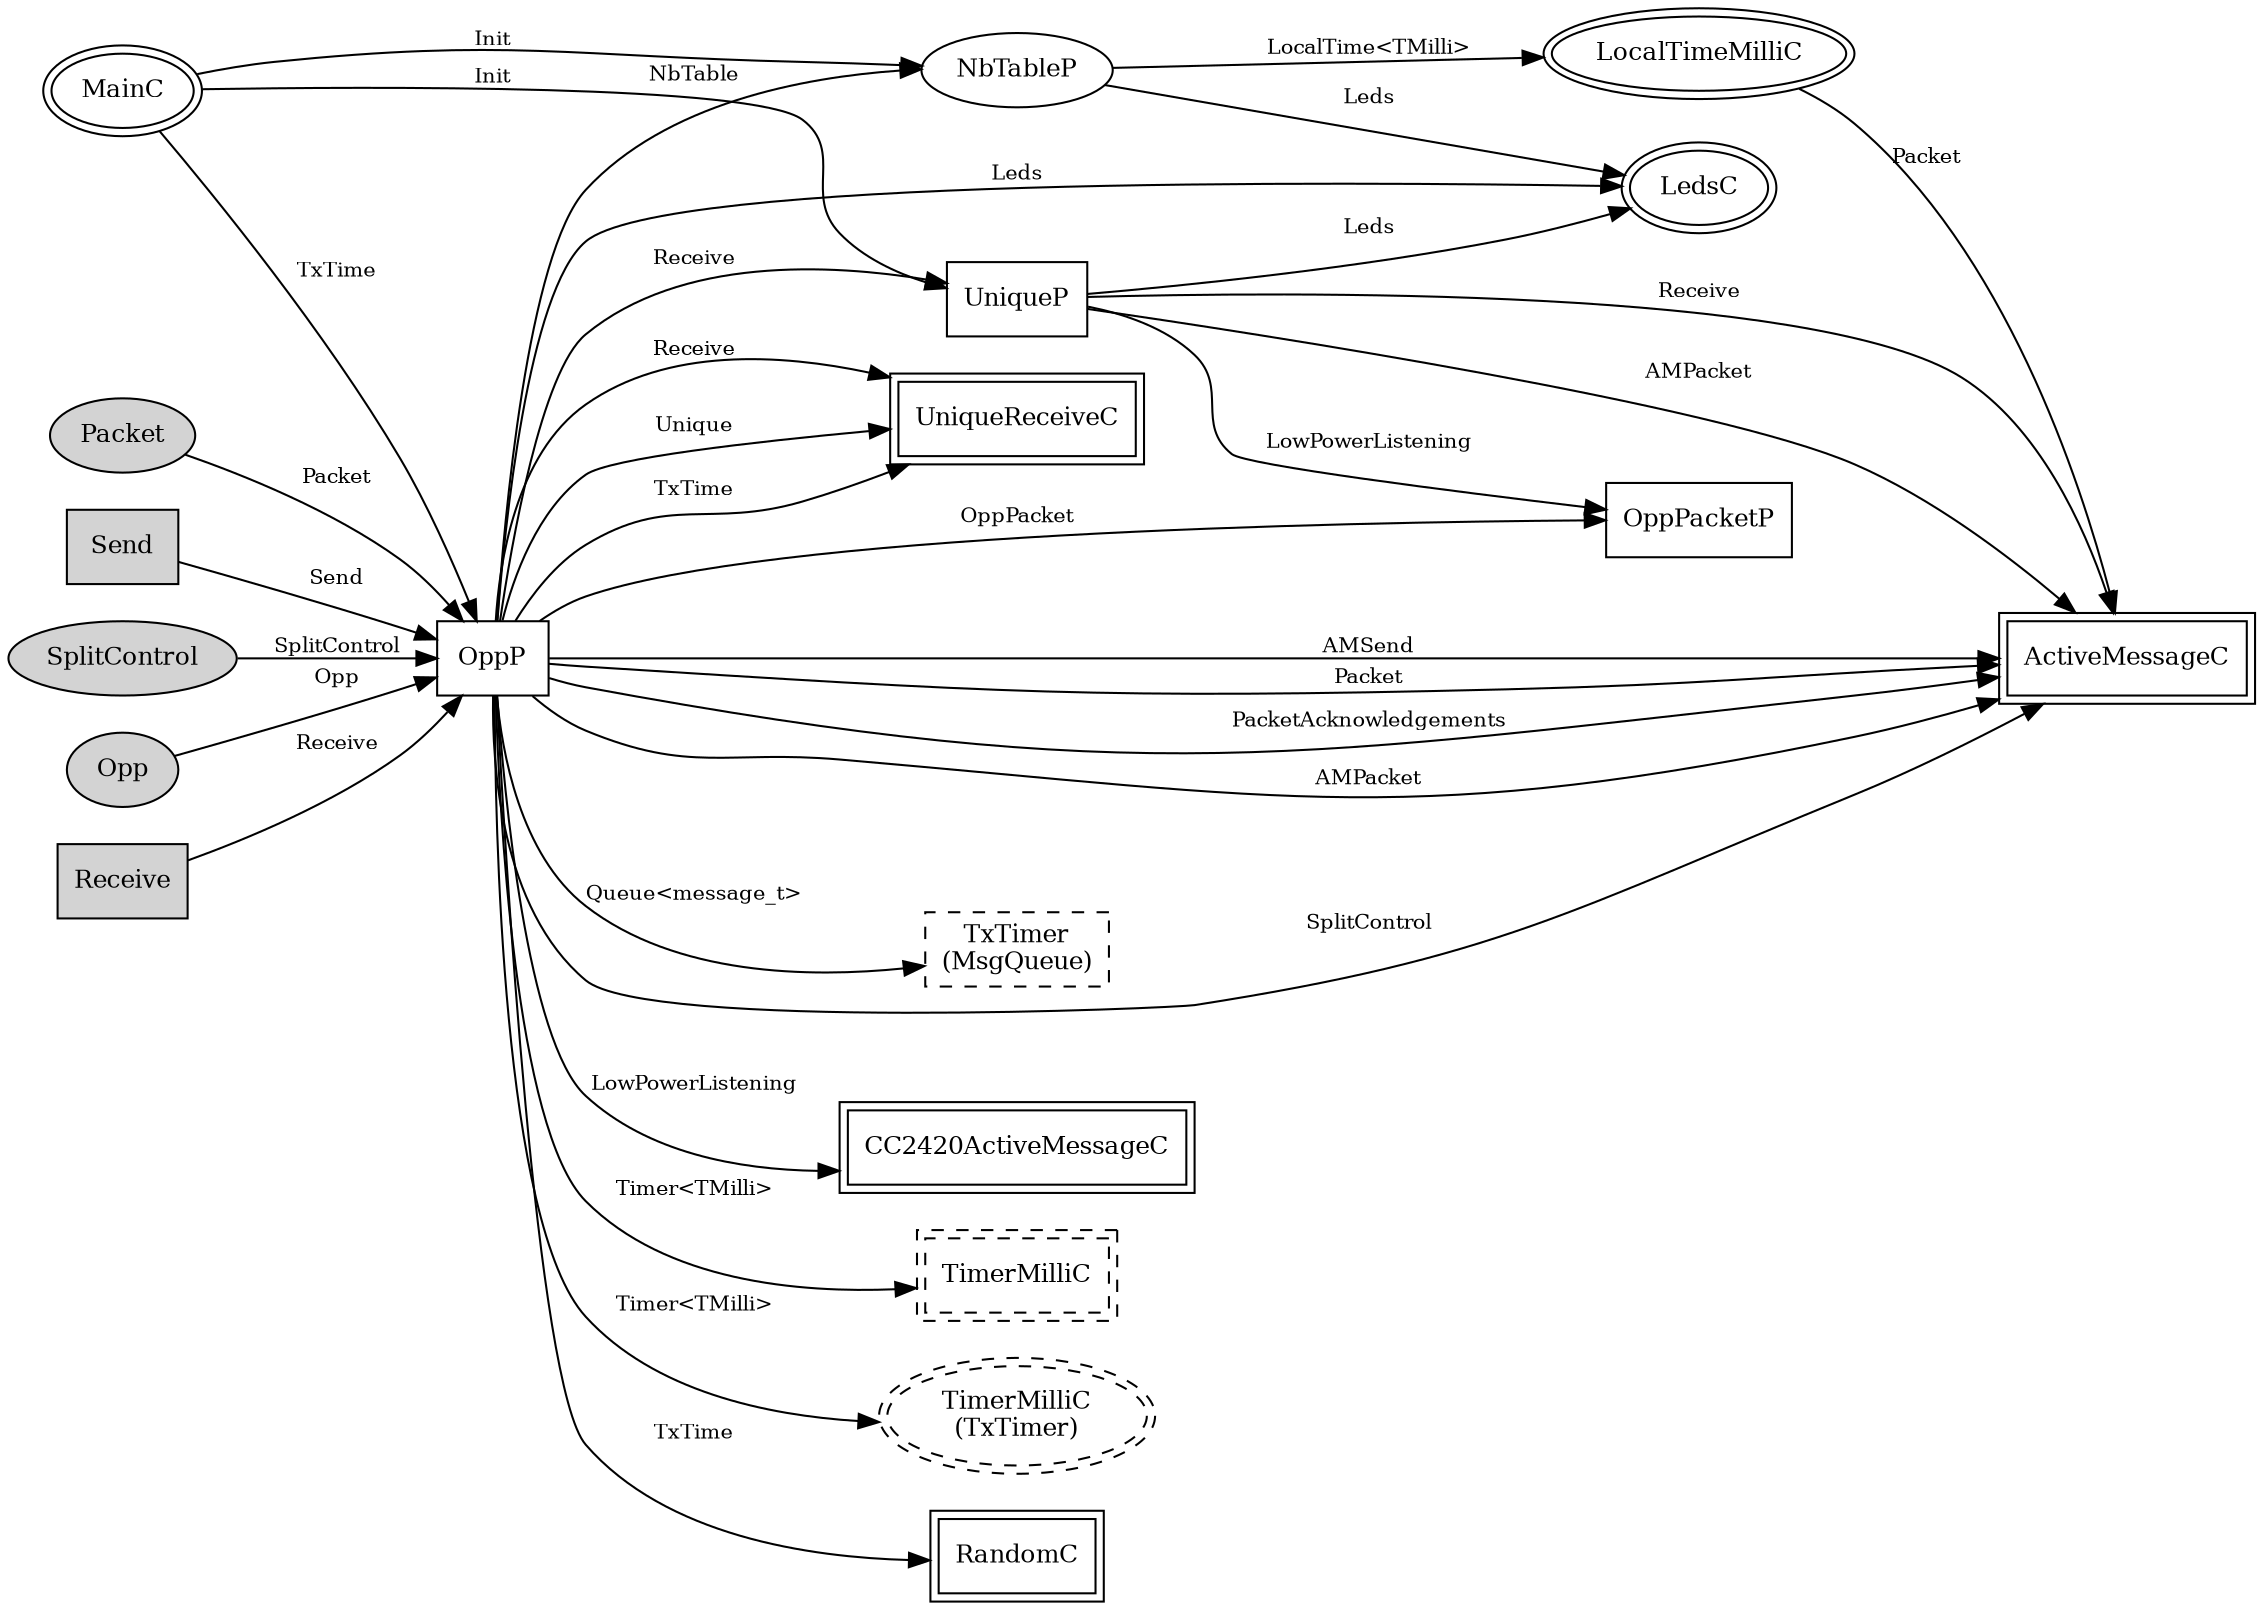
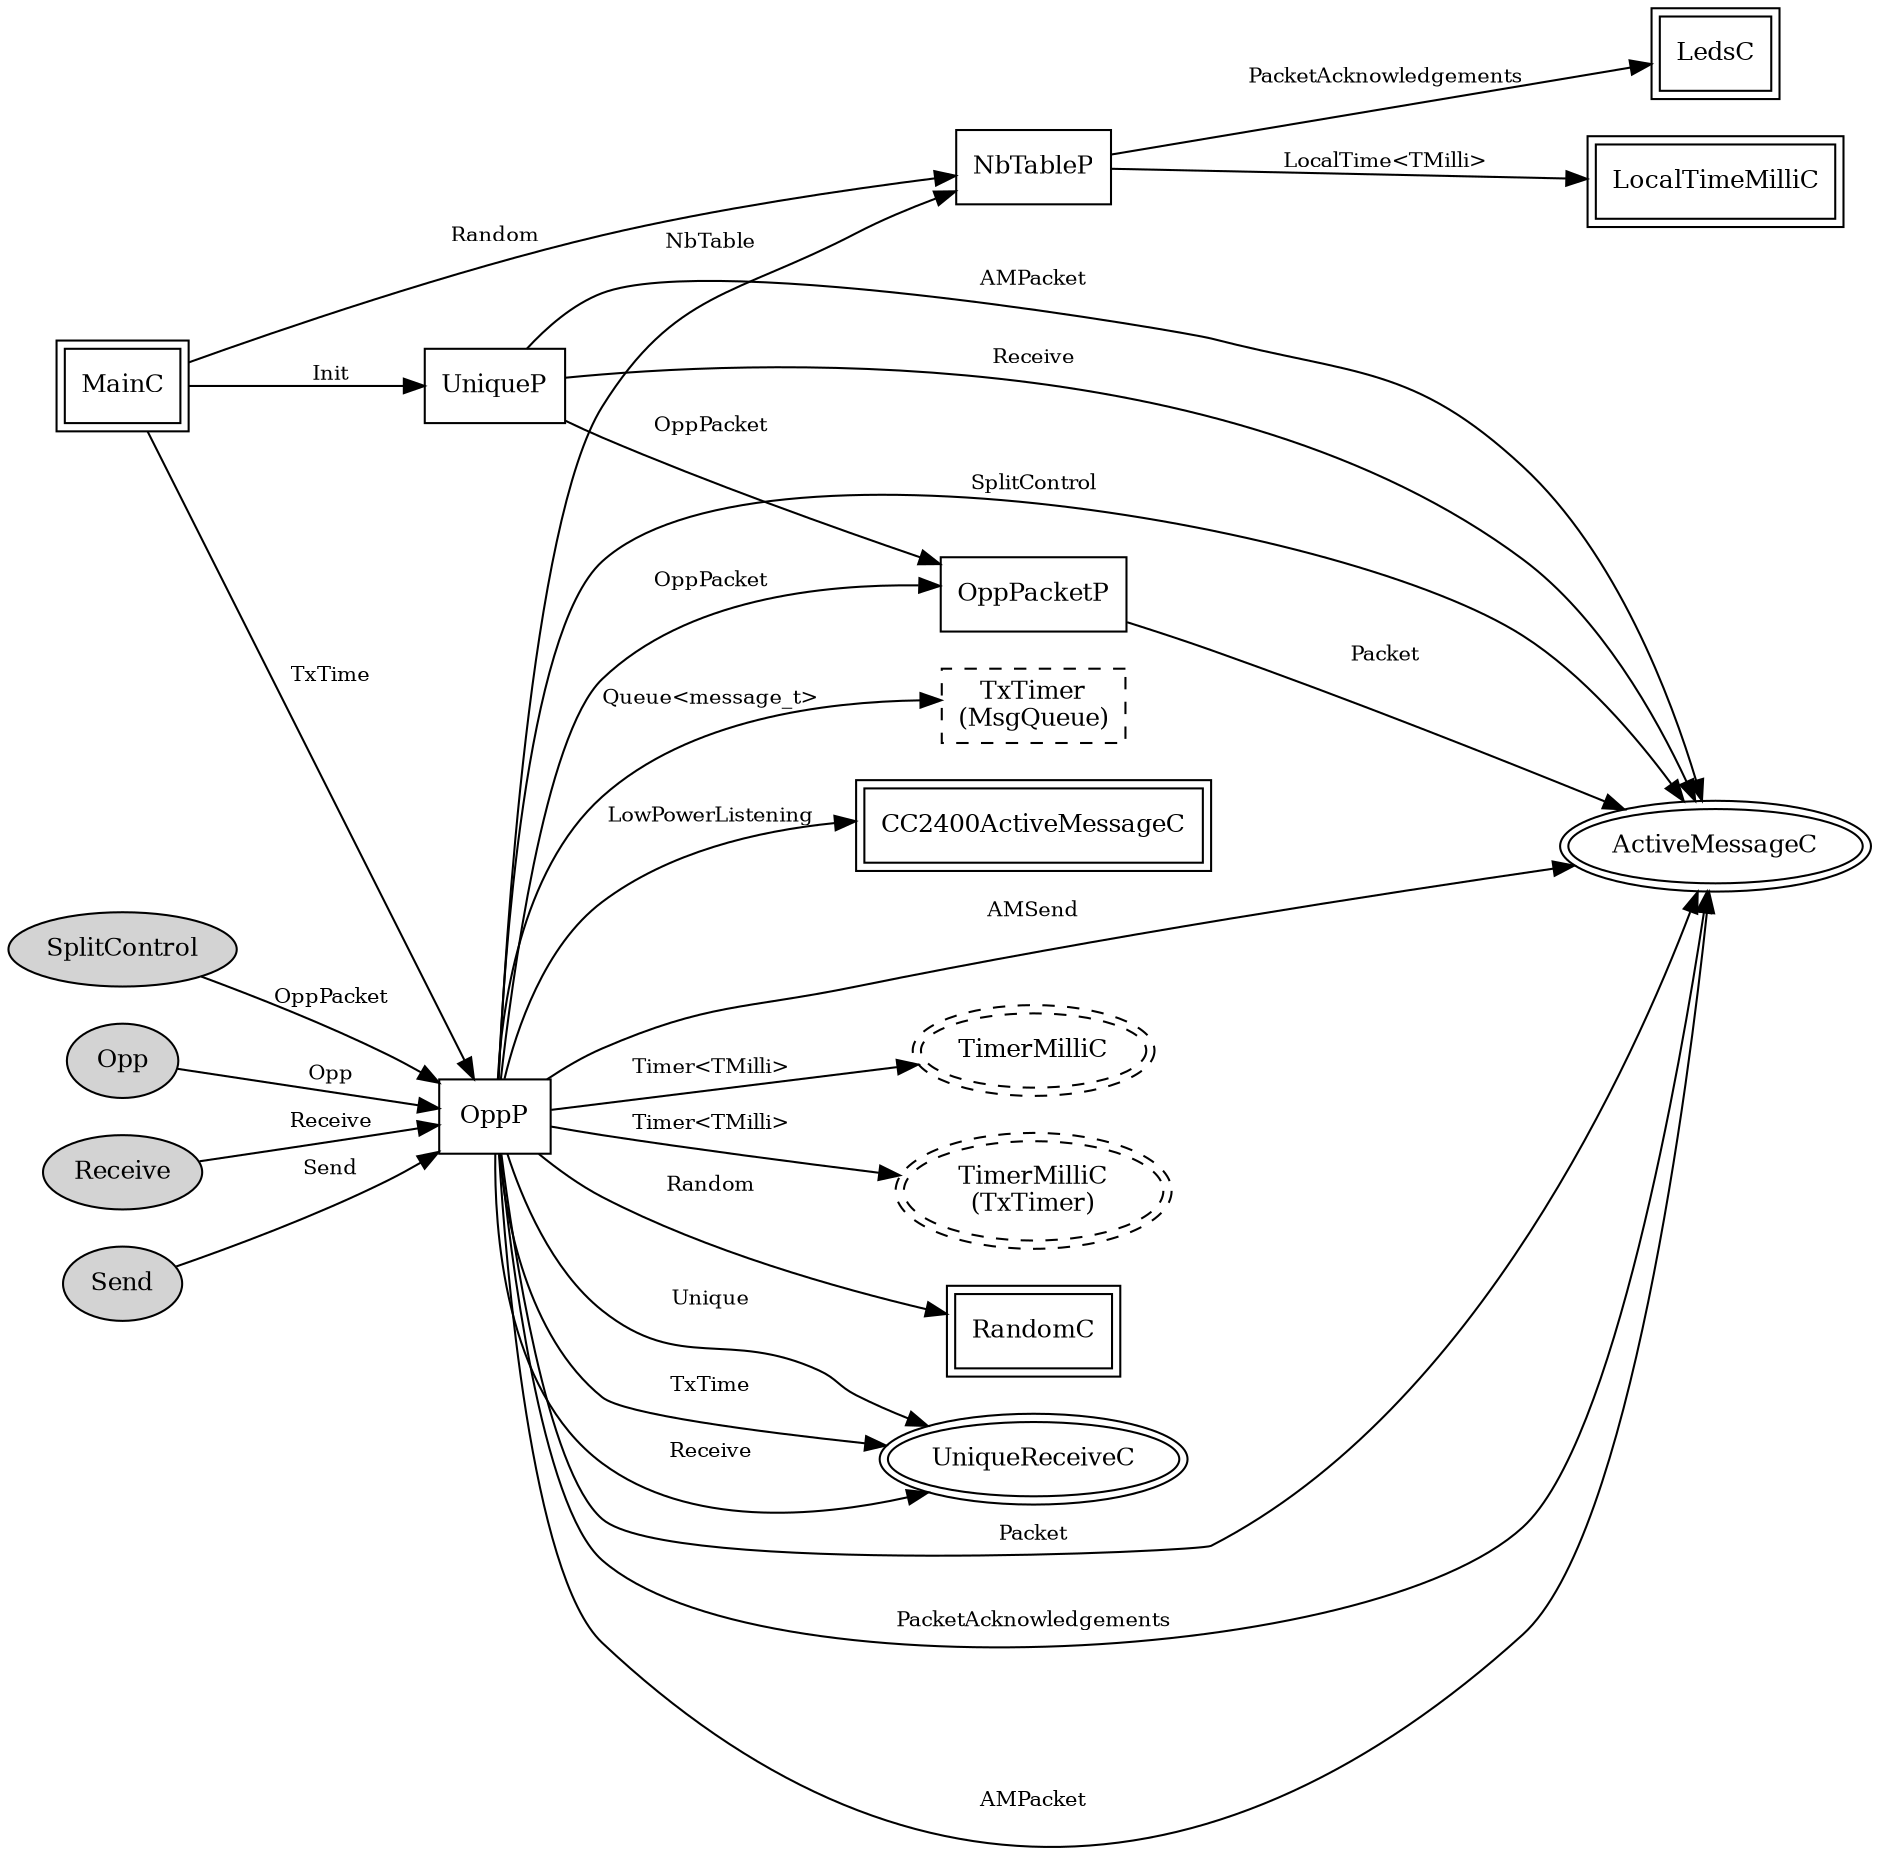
edge "MainC" -> "NbTableP": label "Init" -> "Random"
node "LocalTimeMilliC": shape ellipse -> box
node "NbTableP": shape ellipse -> box
node "MainC": shape ellipse -> box
edge "NbTableP" -> "LedsC": label "Leds" -> "PacketAcknowledgements"
node "LedsC": shape ellipse -> box
edge "OppP" -> "LedsC": removed, label "Leds"
edge "UniqueP" -> "LedsC": removed, label "Leds"
edge "LocalTimeMilliC" -> "ActiveMessageC": now "OppPacketP" -> "ActiveMessageC"
edge "OppP" -> "UniqueP": removed, label "Receive"
node "UniqueReceiveC": shape box -> ellipse
node "Packet": removed
edge "UniqueP" -> "OppPacketP": label "LowPowerListening" -> "OppPacket"
node "Send": shape box -> ellipse
edge "SplitControl" -> "OppP": label "SplitControl" -> "OppPacket"
node "ActiveMessageC": shape box -> ellipse
node "Receive": shape box -> ellipse
node "CC2420ActiveMessageC": label "CC2420ActiveMessageC" -> "CC2400ActiveMessageC"
node "TimerMilliC": shape box -> ellipse
edge "OppP" -> "RandomC": label "TxTime" -> "Random"
